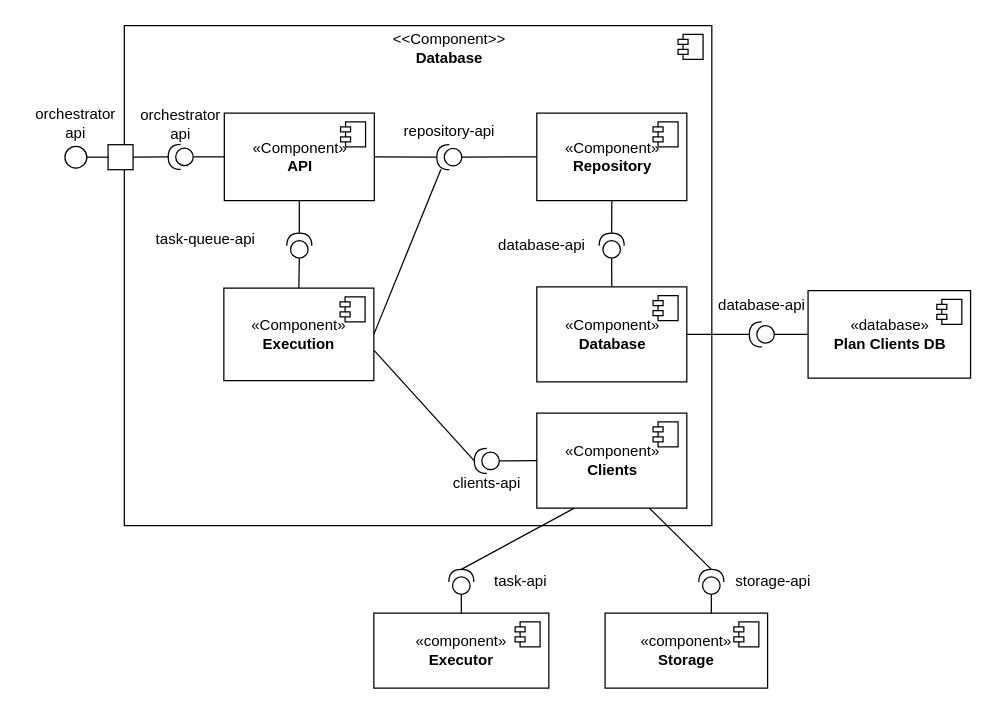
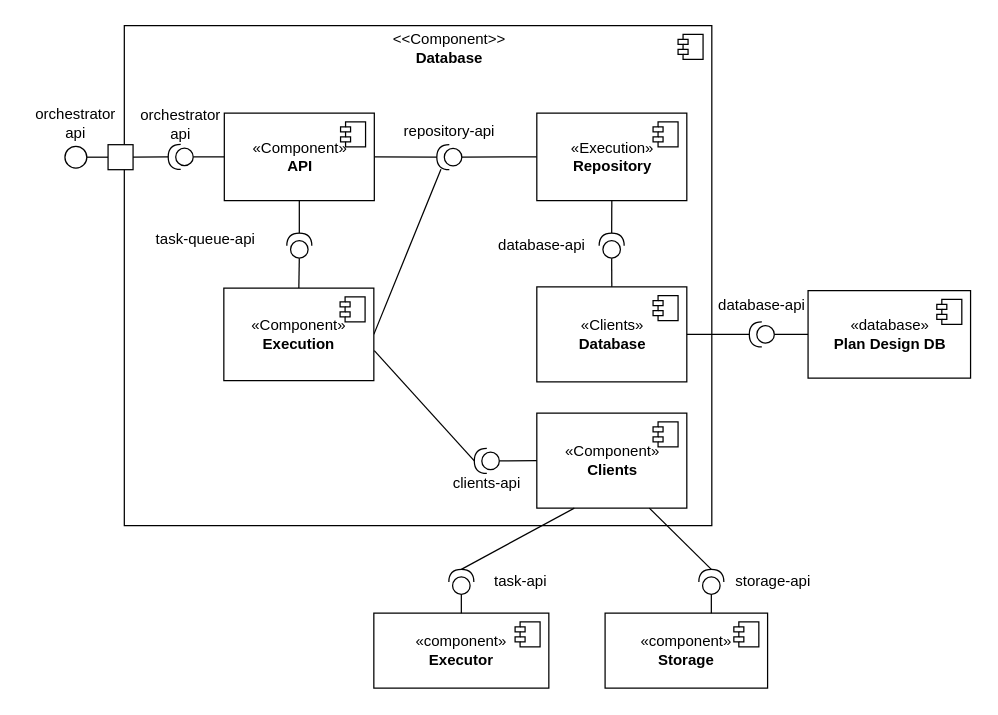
node "«Component» Repository": label "«Component» Repository" -> "«Execution» Repository"
node "«Component» Database": label "«Component» Database" -> "«Clients» Database"
node "«database» Plan Clients DB": label "«database» Plan Clients DB" -> "«database» Plan Design DB"
